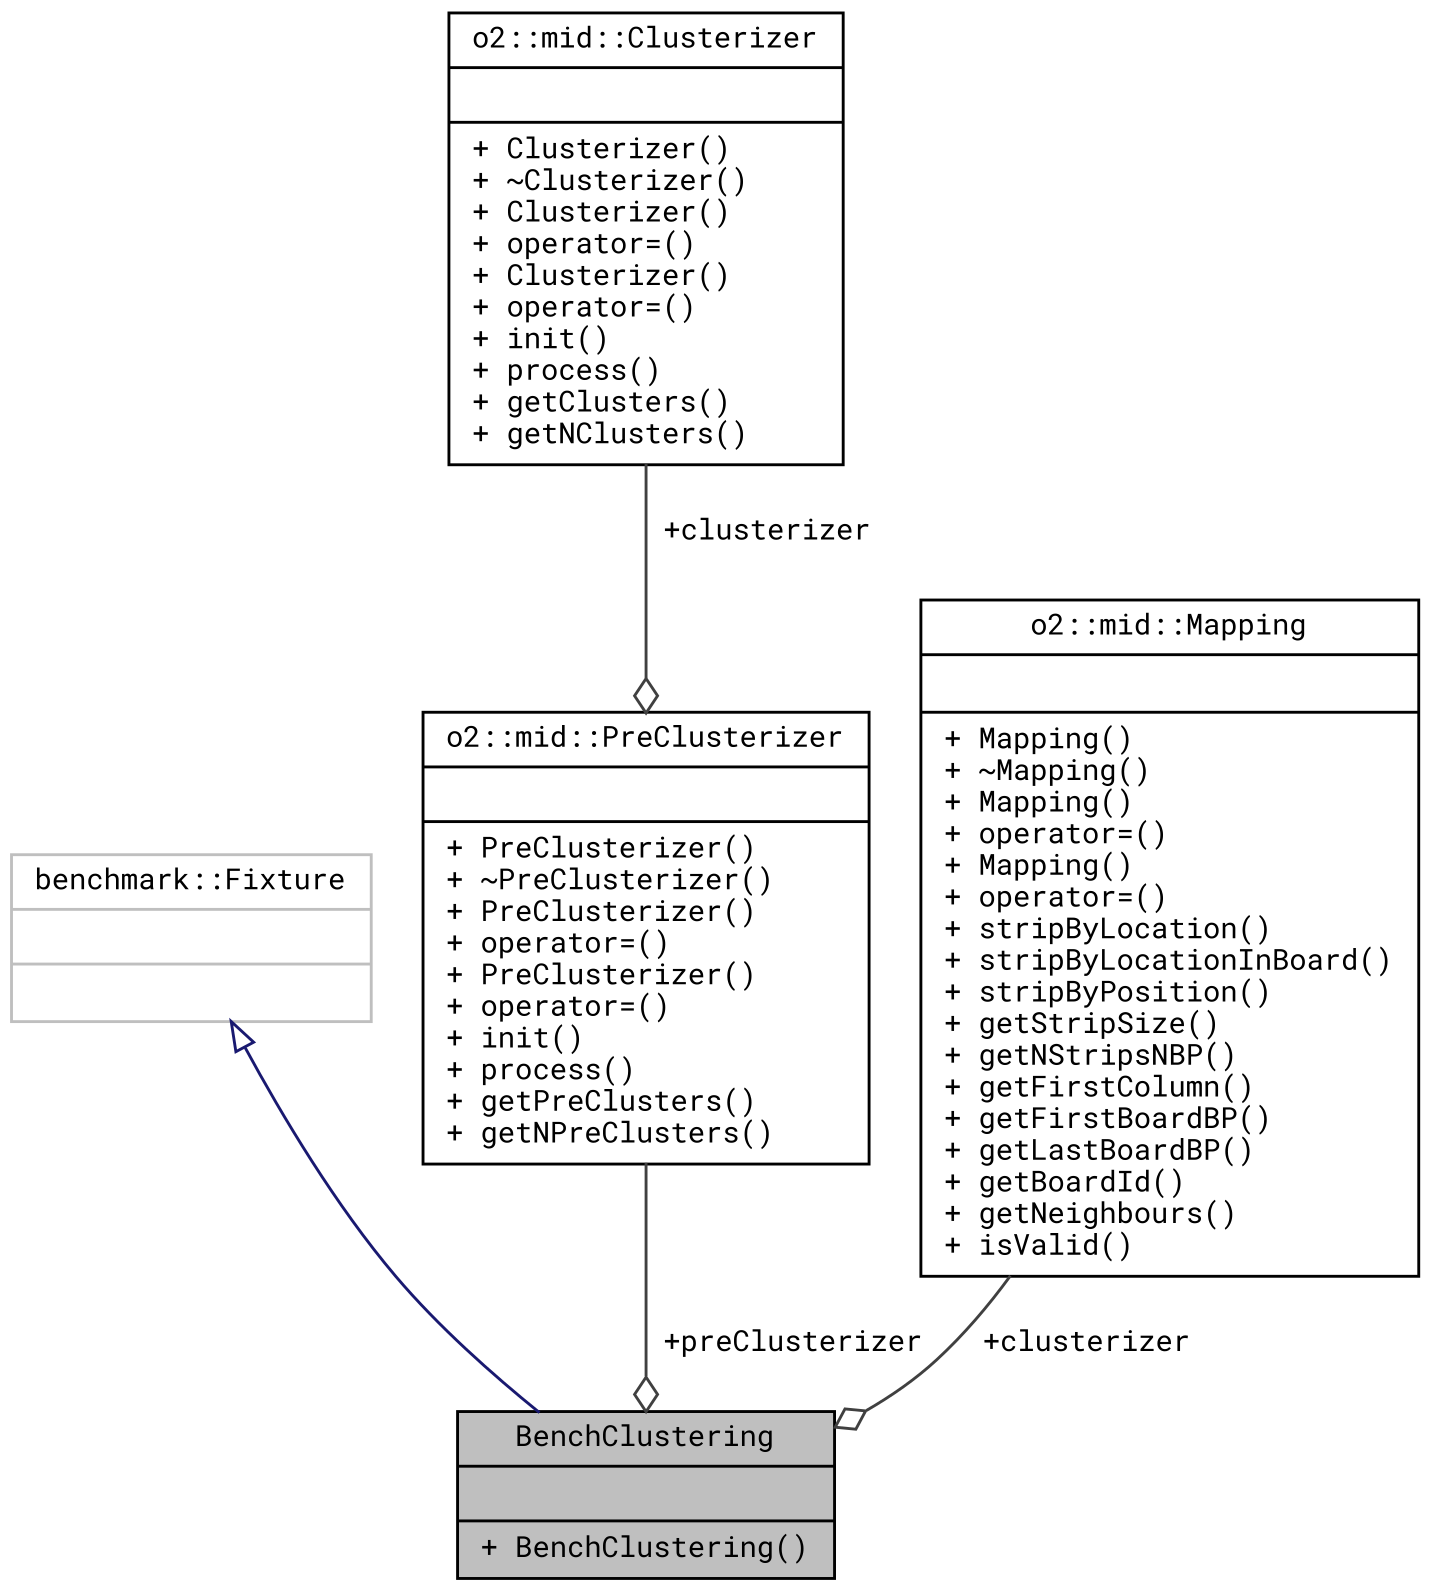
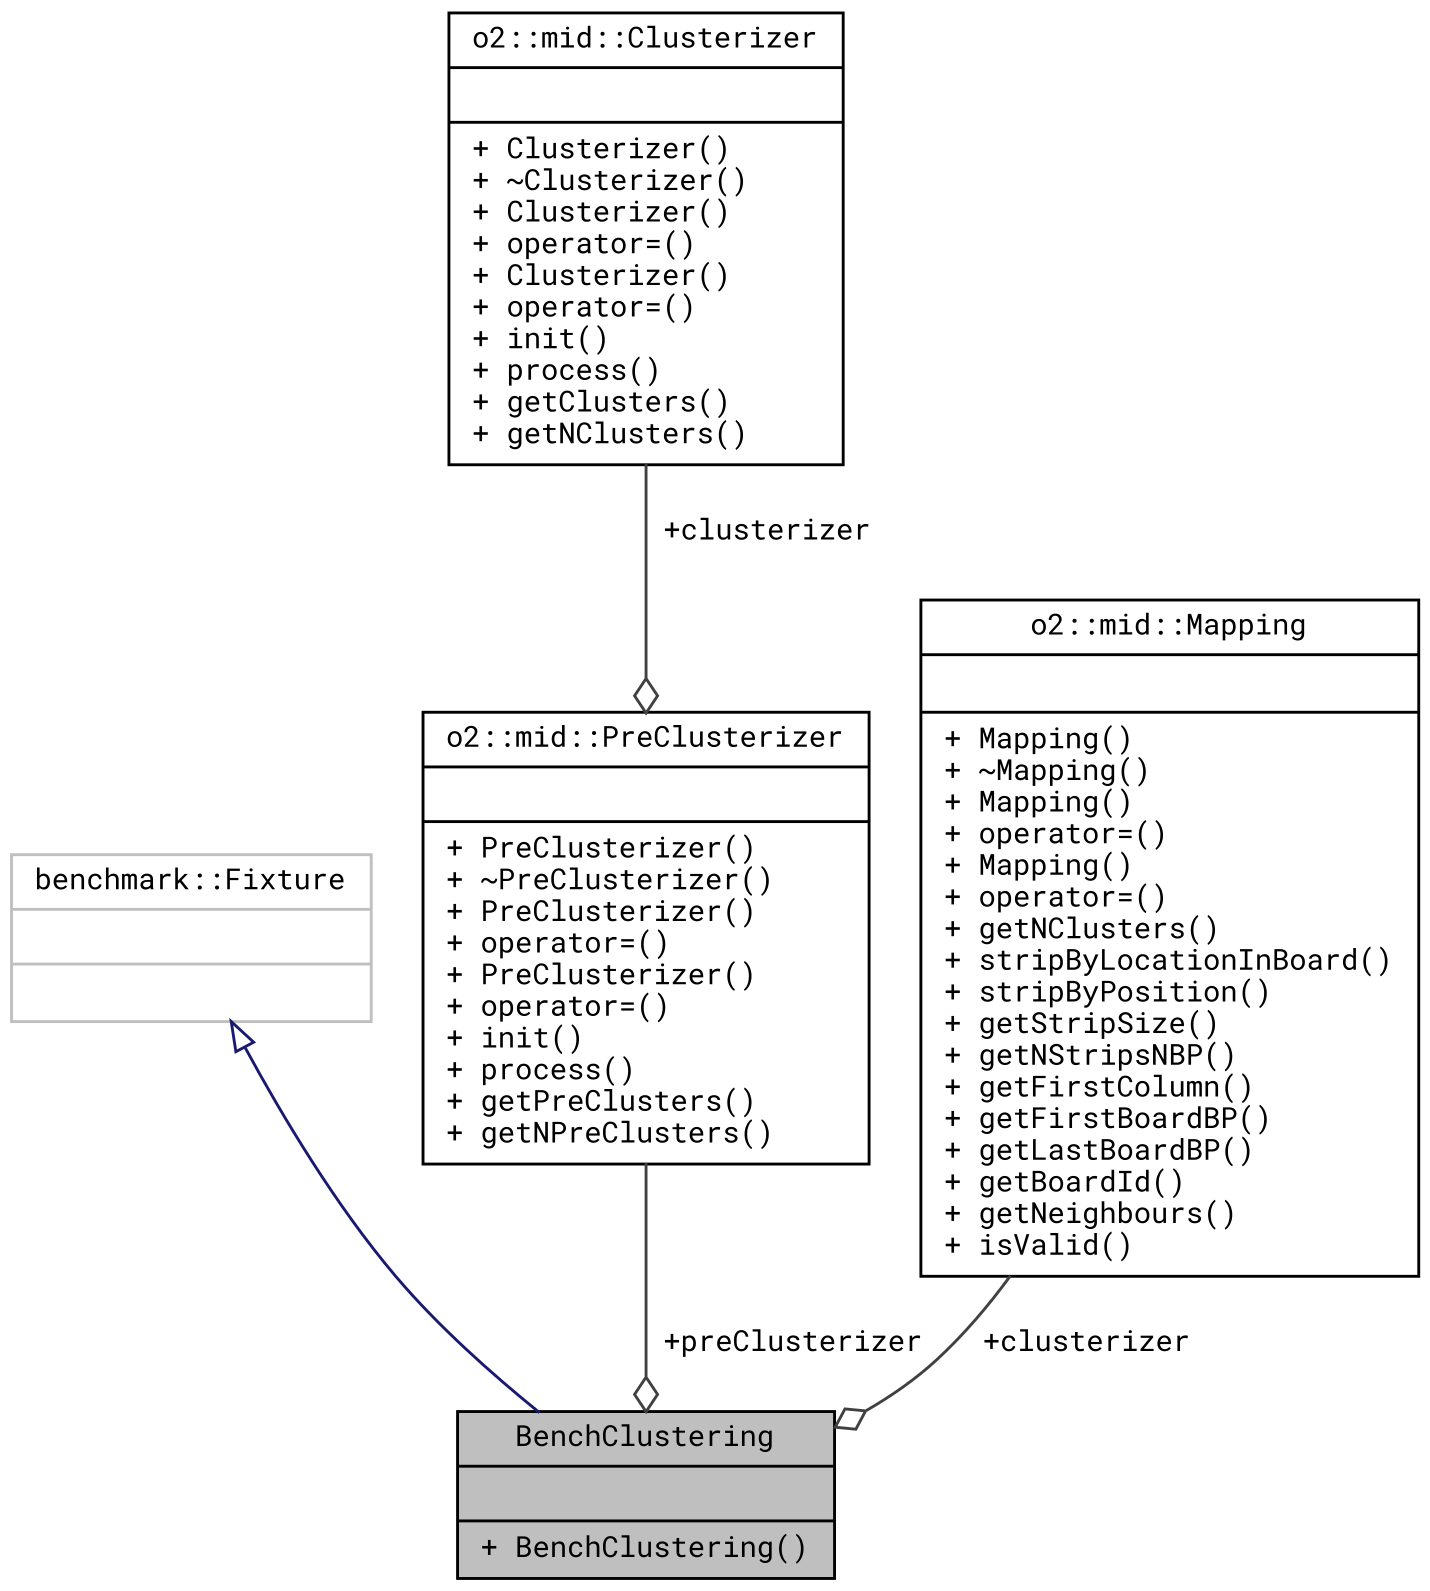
node "o2::mid::Mapping": text "+ stripByLocation()" -> "+ getNClusters()"
